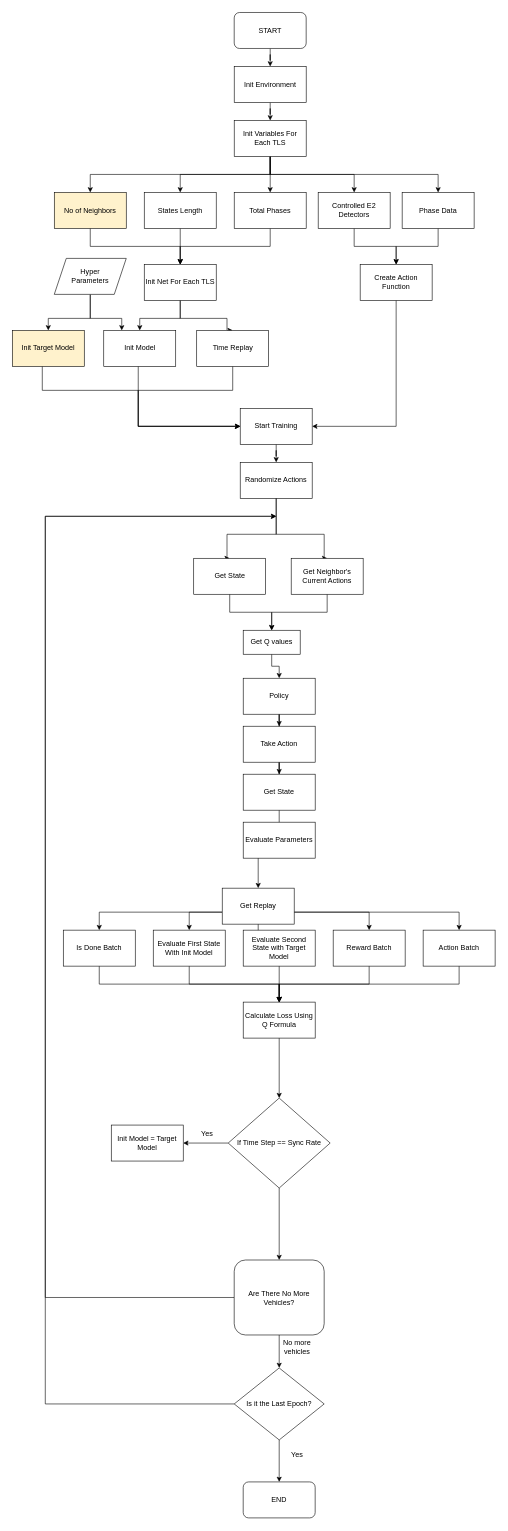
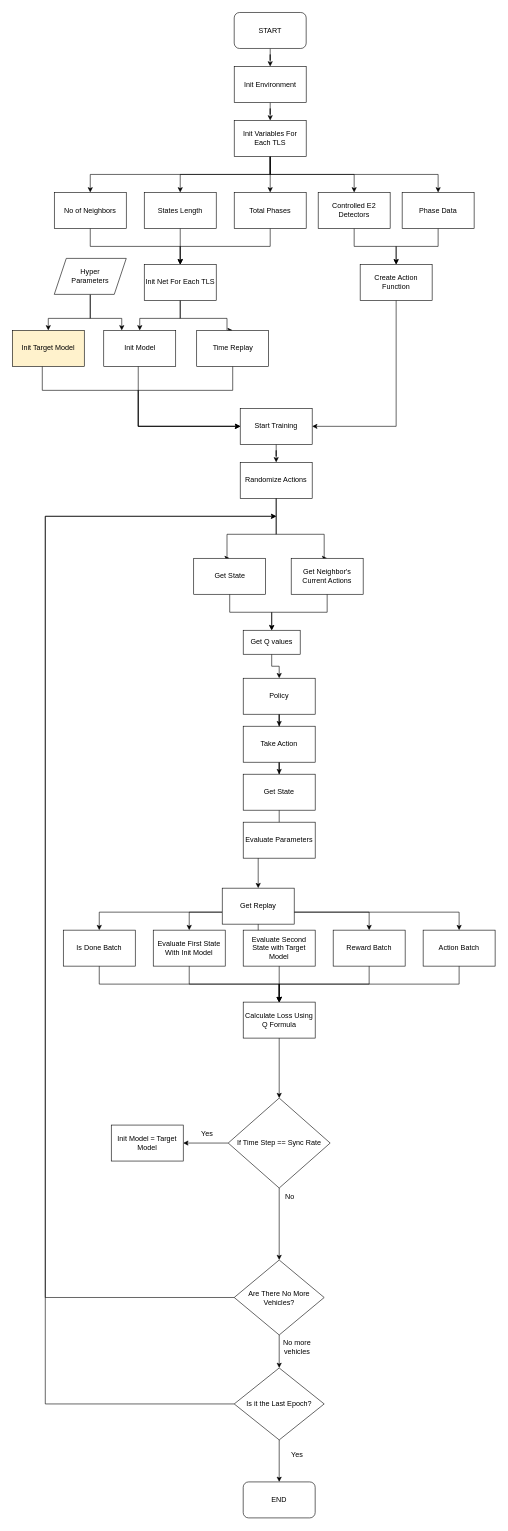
node "No of Neighbors": fillcolor #fff2cc -> #ffffff
node "No": added
node "Are There No More Vehicles?": shape rounded rectangle -> diamond
